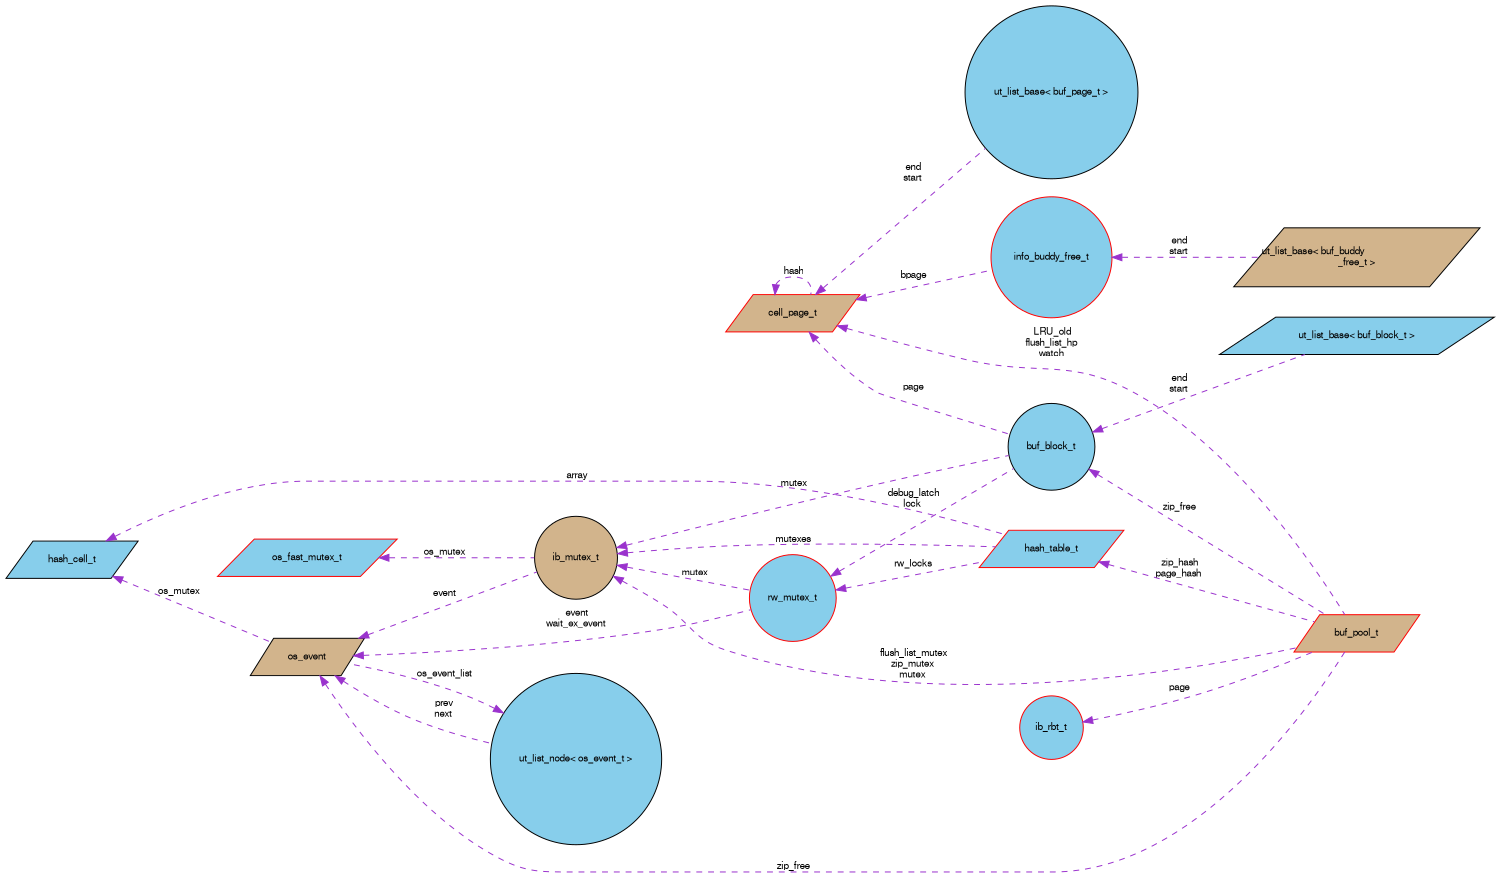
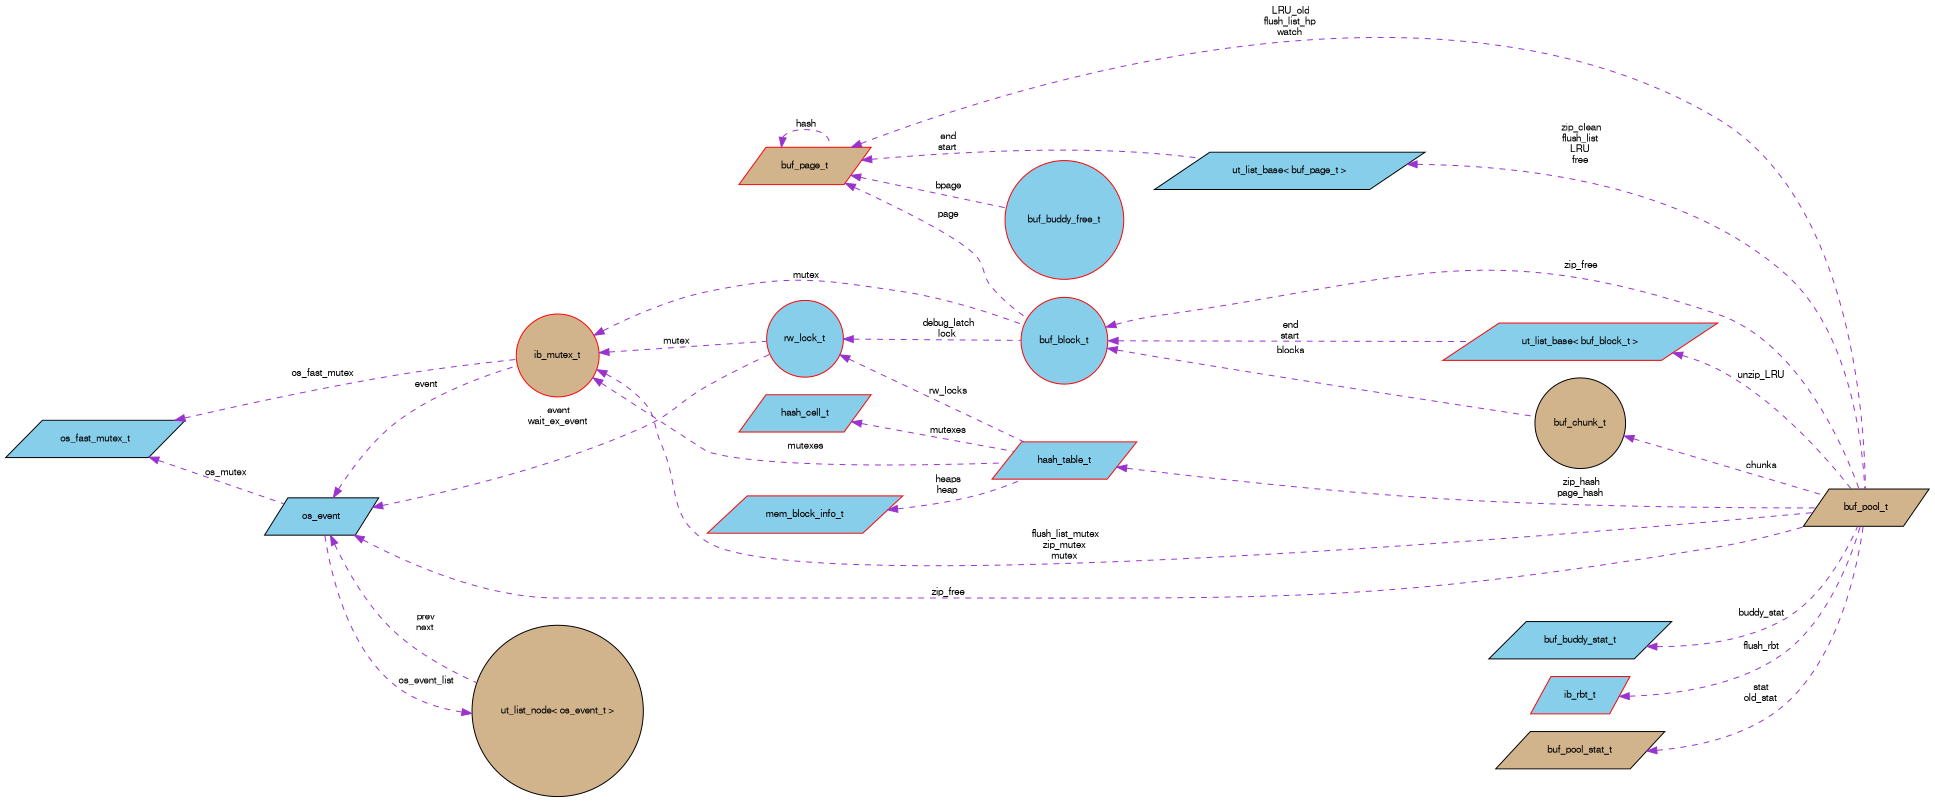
node "ut_list_base< buf_page_t >": shape circle -> parallelogram
edge "buf_pool_t" -> "ut_list_base< buf_page_t >": added, label "zip_clean flush_list LRU free"
node "info_buddy_free_t": label "info_buddy_free_t" -> "buf_buddy_free_t"
node "ut_list_base< buf_buddy _free_t >": removed
node "cell_page_t": label "cell_page_t" -> "buf_page_t"
node "ut_list_base< buf_block_t >": color black -> red
edge "buf_pool_t" -> "ut_list_base< buf_block_t >": added, label "unzip_LRU"
node "buf_chunk_t": added
node "buf_block_t": color black -> red
edge "hash_table_t" -> "hash_cell_t": label " array" -> " mutexes"
node "mem_block_info_t": added
edge "ib_mutex_t" -> "os_fast_mutex_t": label " os_mutex" -> " os_fast_mutex"
node "os_fast_mutex_t": color red -> black
node "ib_mutex_t": color black -> red
node "hash_cell_t": color black -> red
node "rw_mutex_t": label "rw_mutex_t" -> "rw_lock_t"
edge "os_event" -> "hash_cell_t": now "os_event" -> "os_fast_mutex_t"
node "buf_pool_t": color red -> black
node "buf_buddy_stat_t": added
node "os_event": fillcolor tan -> skyblue
edge "buf_pool_t" -> "ib_rbt_t": label " page" -> " flush_rbt"
node "ib_rbt_t": shape circle -> parallelogram
node "buf_pool_stat_t": added
node "ut_list_node< os_event_t >": fillcolor skyblue -> tan
